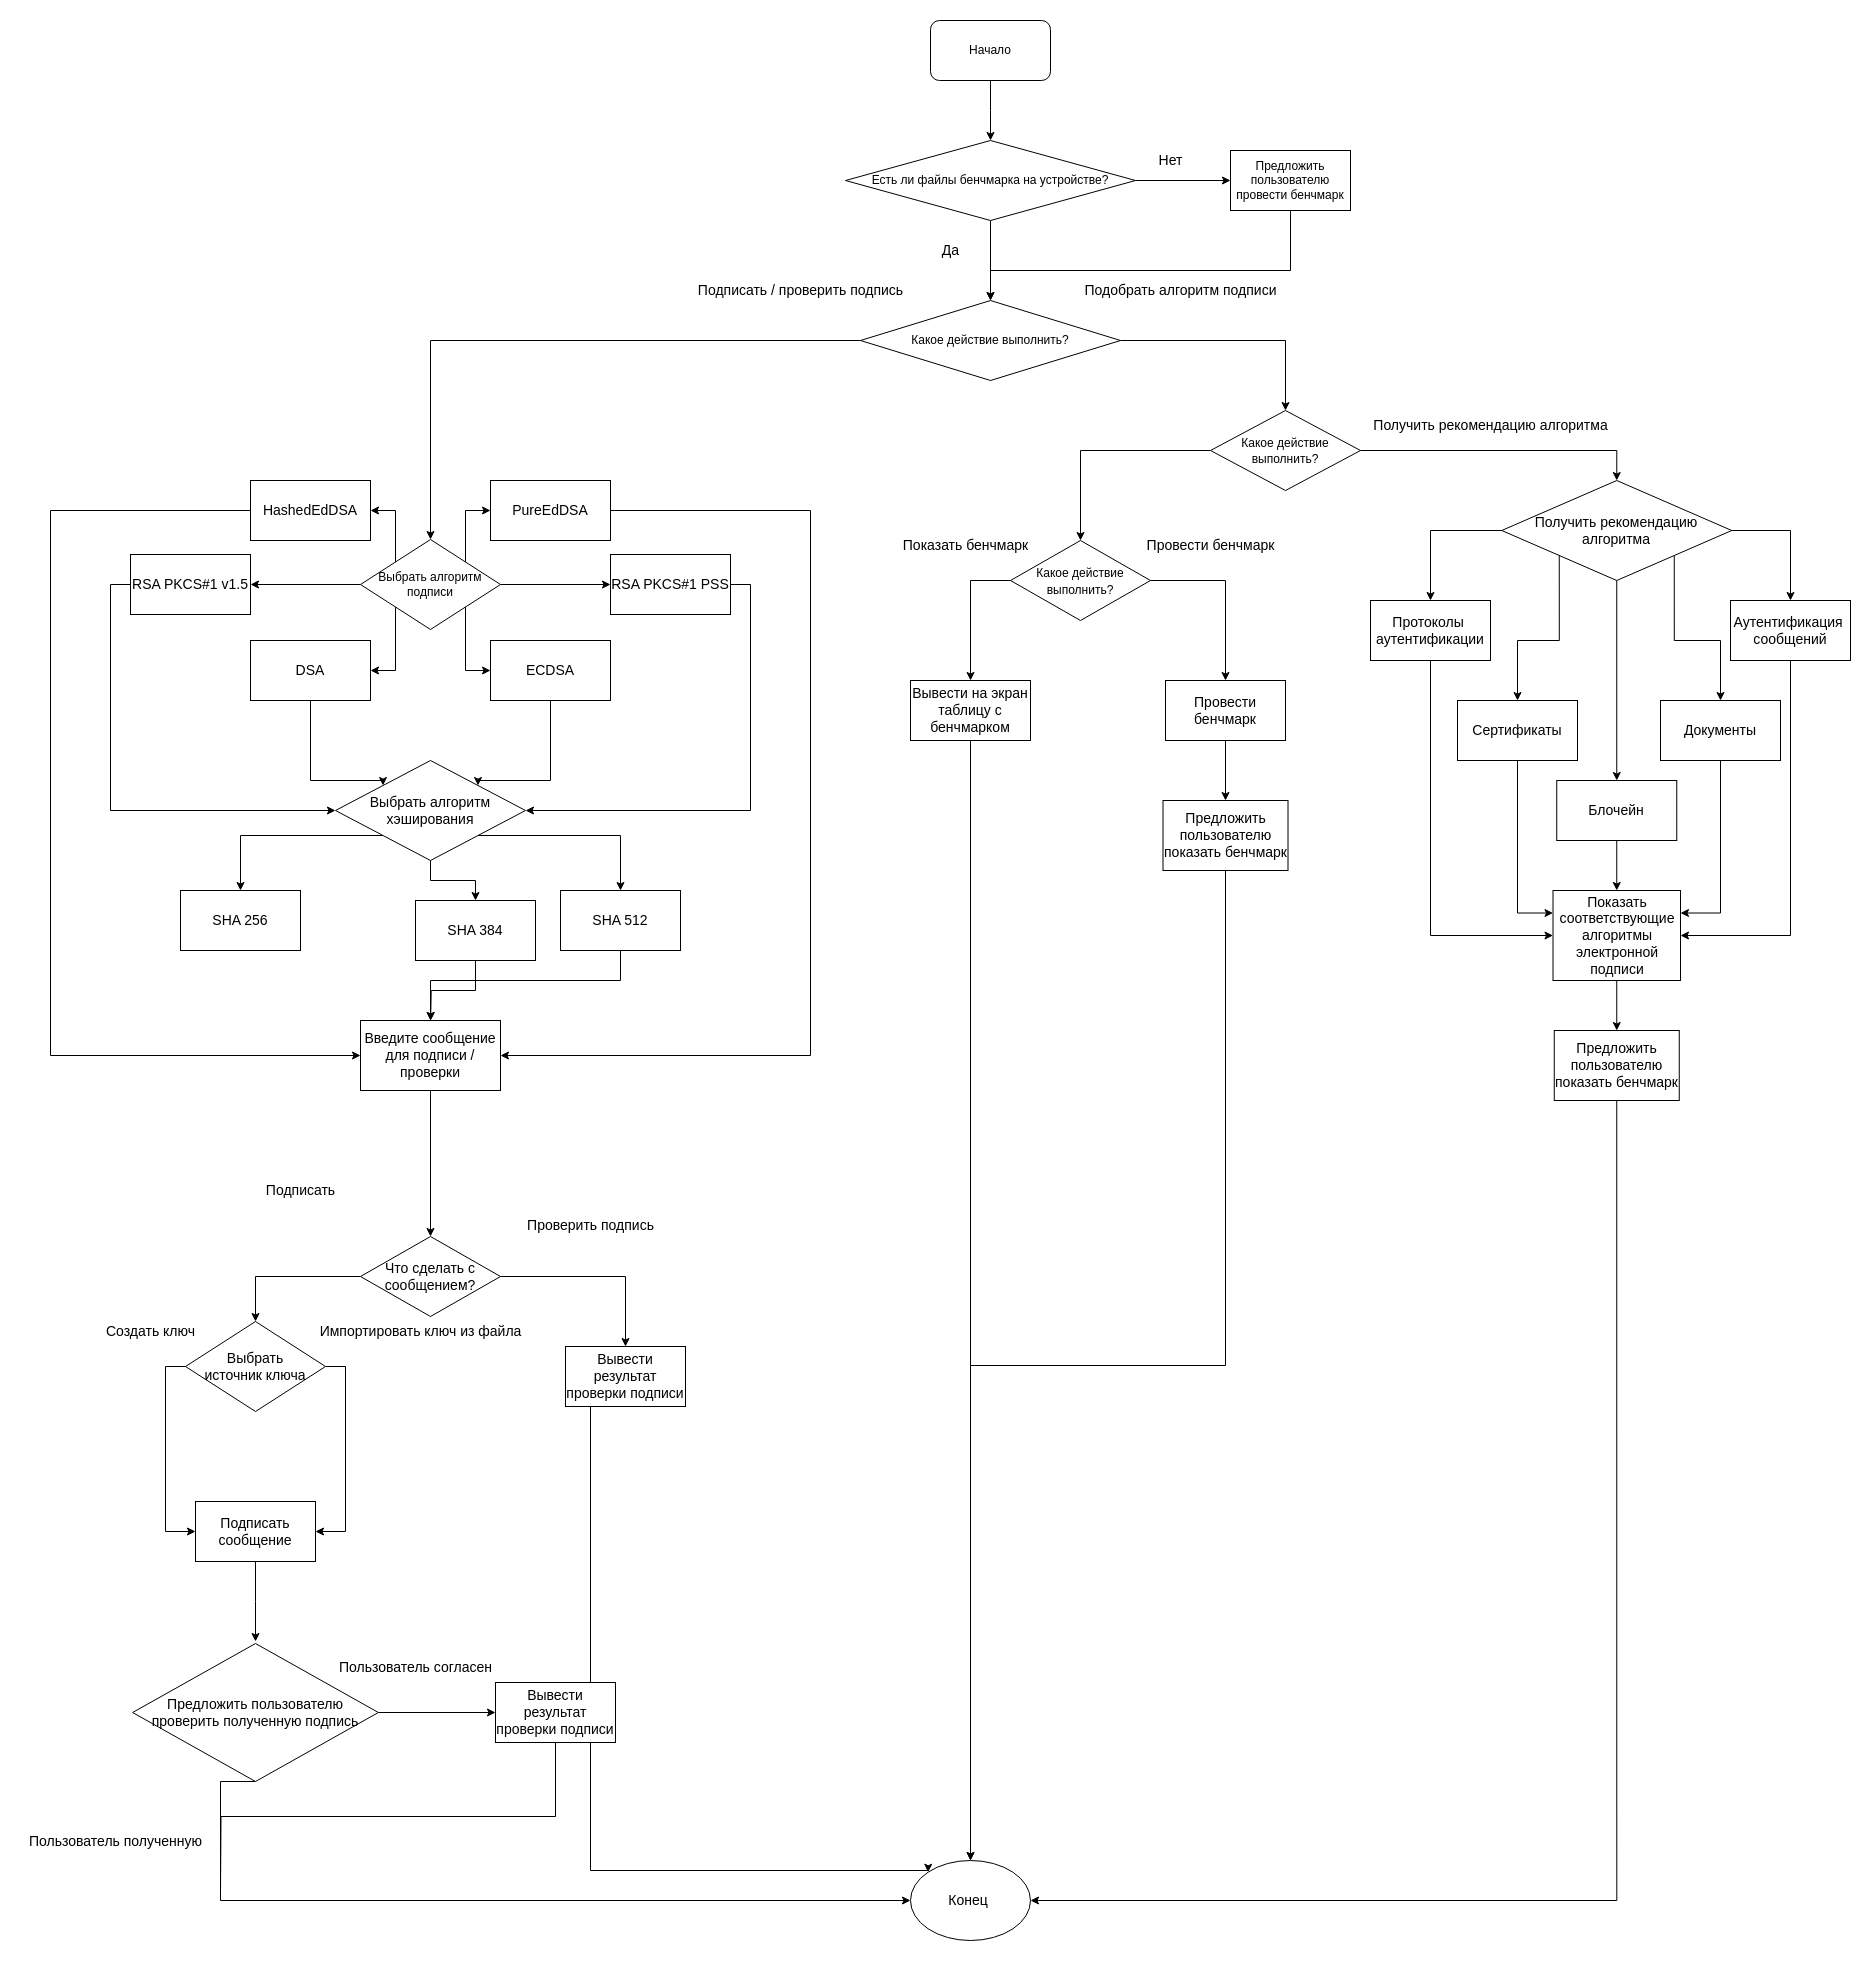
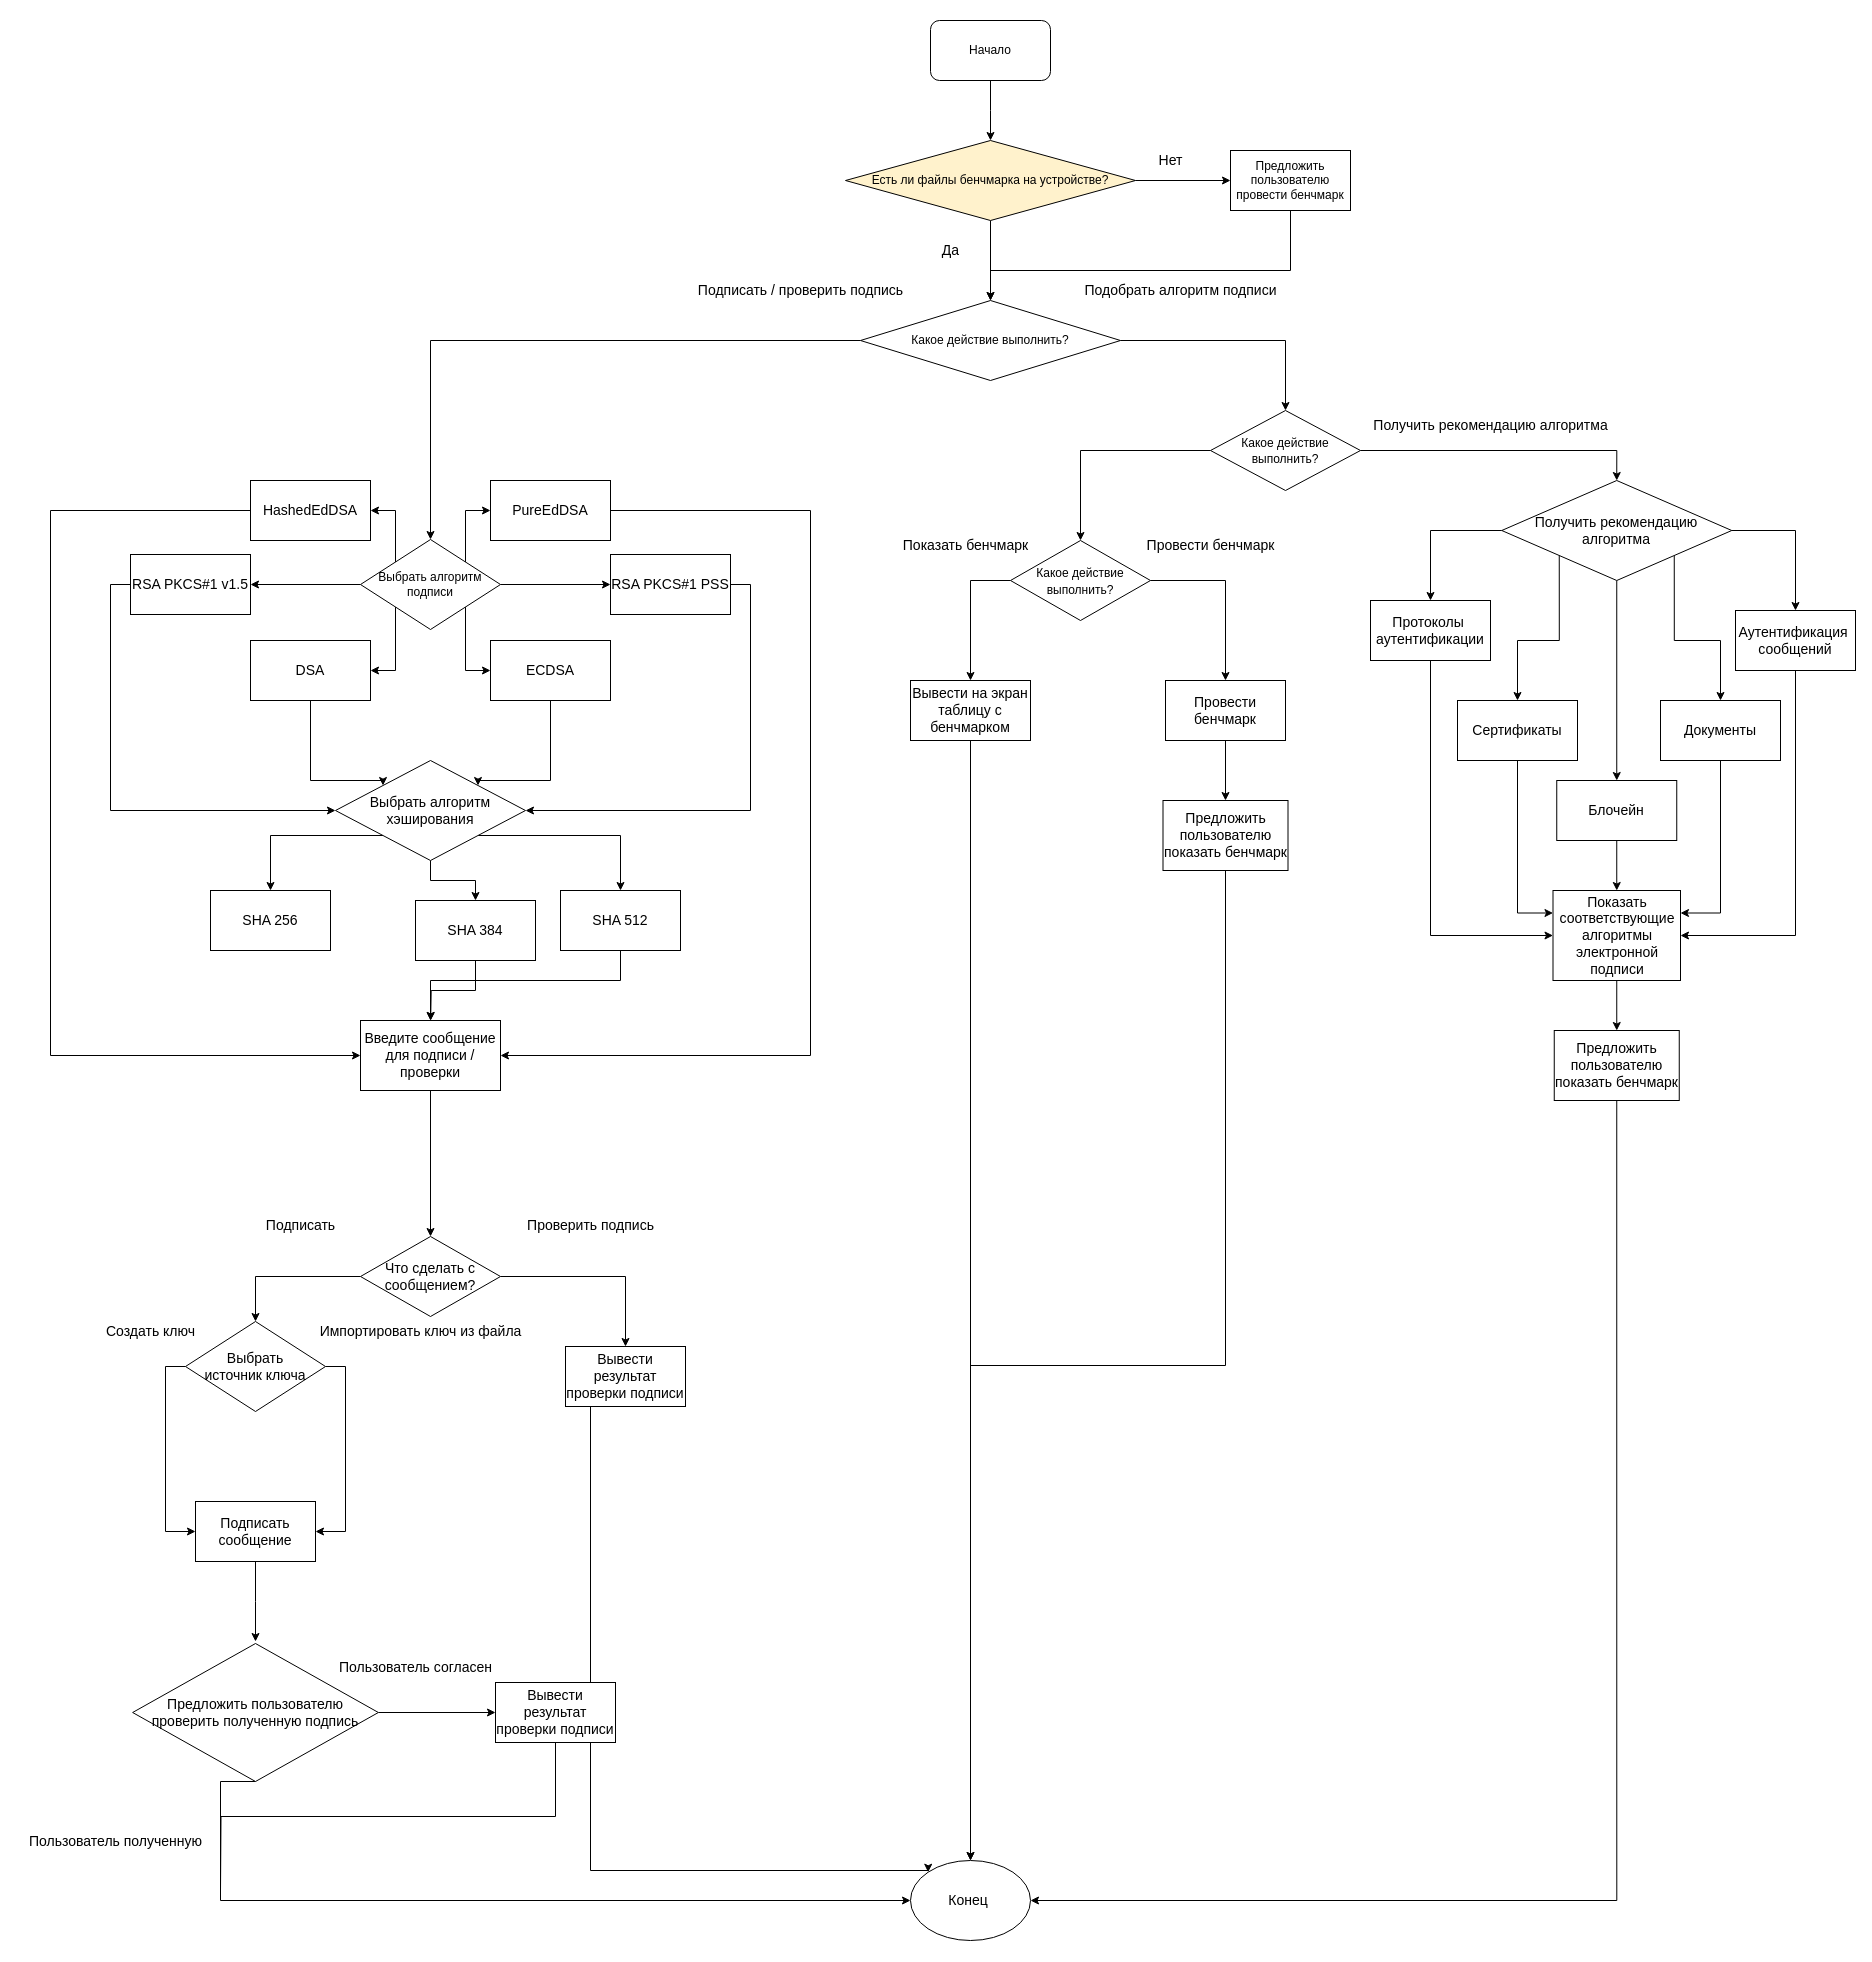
node "Есть ли файлы бенчмарка на устройстве?": fillcolor #ffffff -> #fff2cc
node "Аутентификация сообщений": moved (1791, 631) -> (1796, 641)
node "SHA 256": moved (241, 921) -> (271, 921)
node "Подписать": moved (301, 1191) -> (301, 1226)
